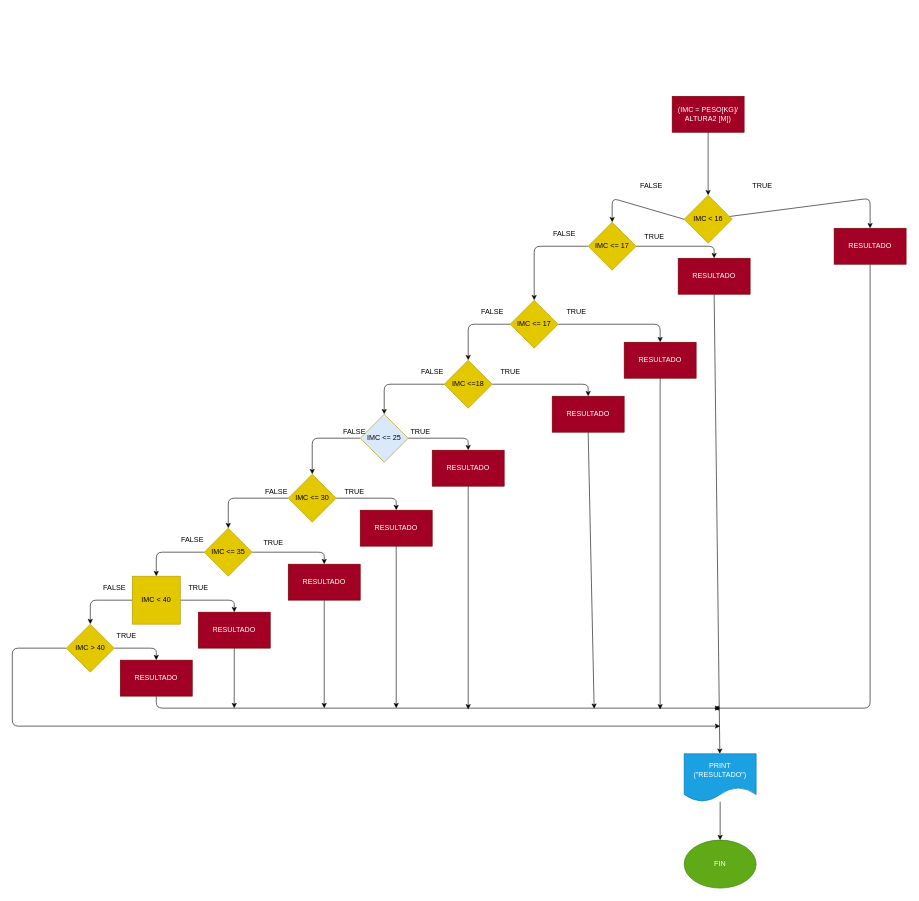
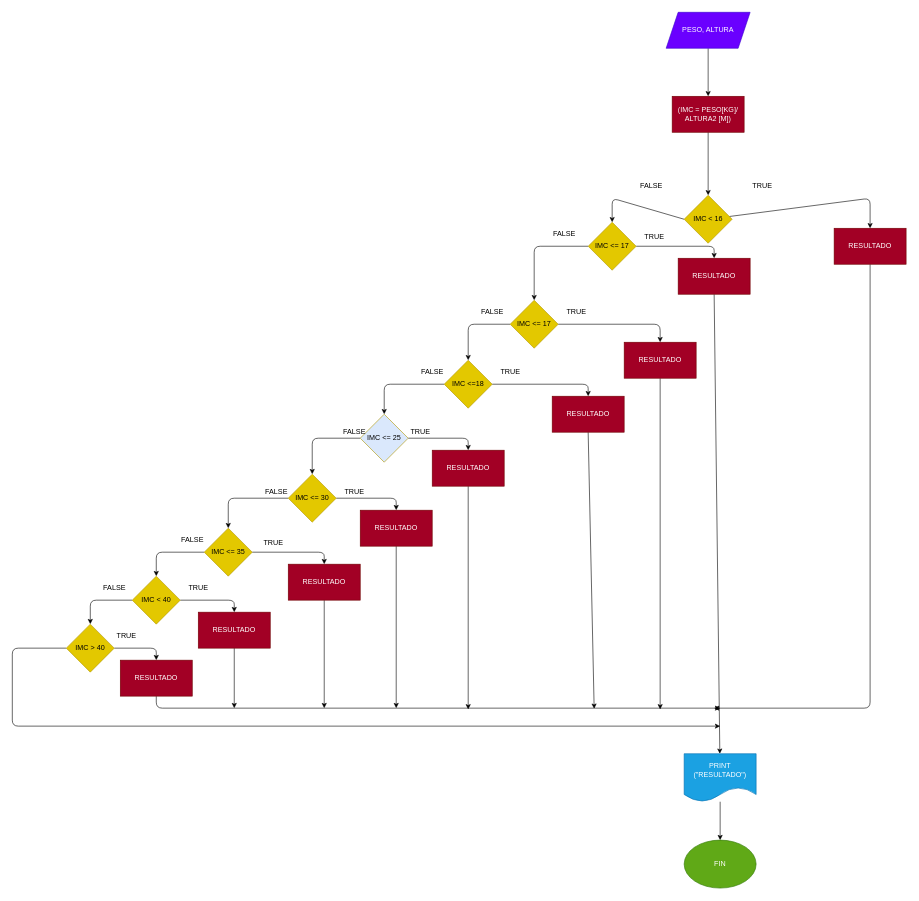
node "PESO, ALTURA": added
edge "PESO, ALTURA" -> "(IMC = PESO[KG]/ ALTURA2 [M])": added
node "IMC < 40": shape rectangle -> diamond
